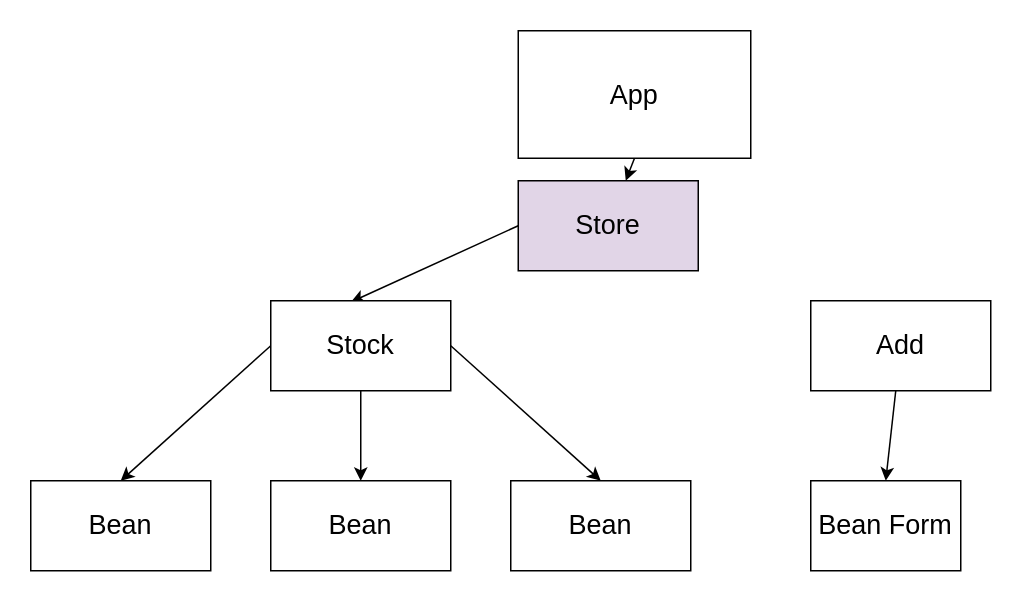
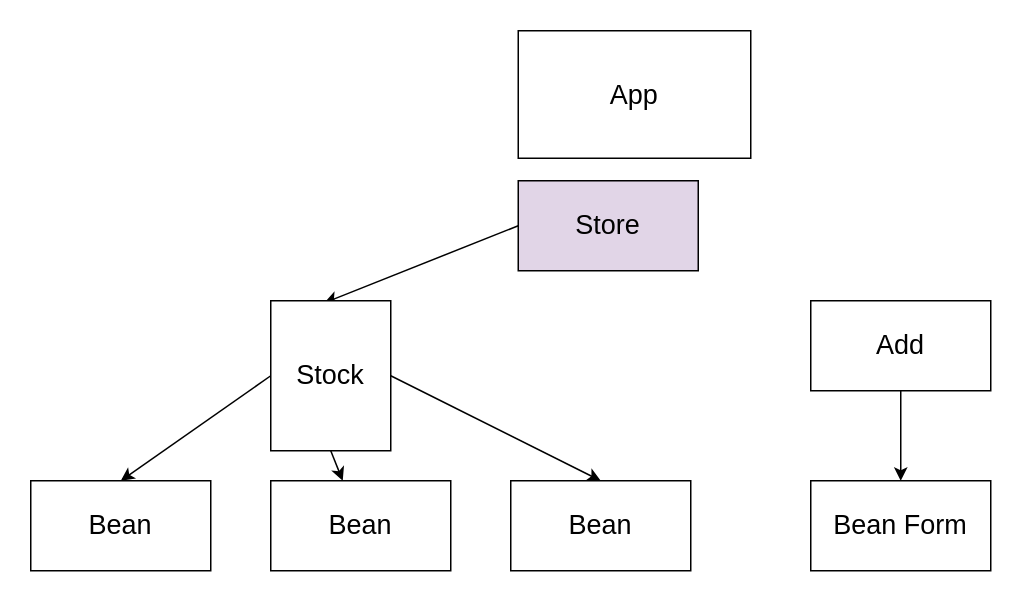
edge "App" -> "Store": removed
node "Stock": size 180x90 -> 120x150
node "Bean Form": size 150x90 -> 180x90
